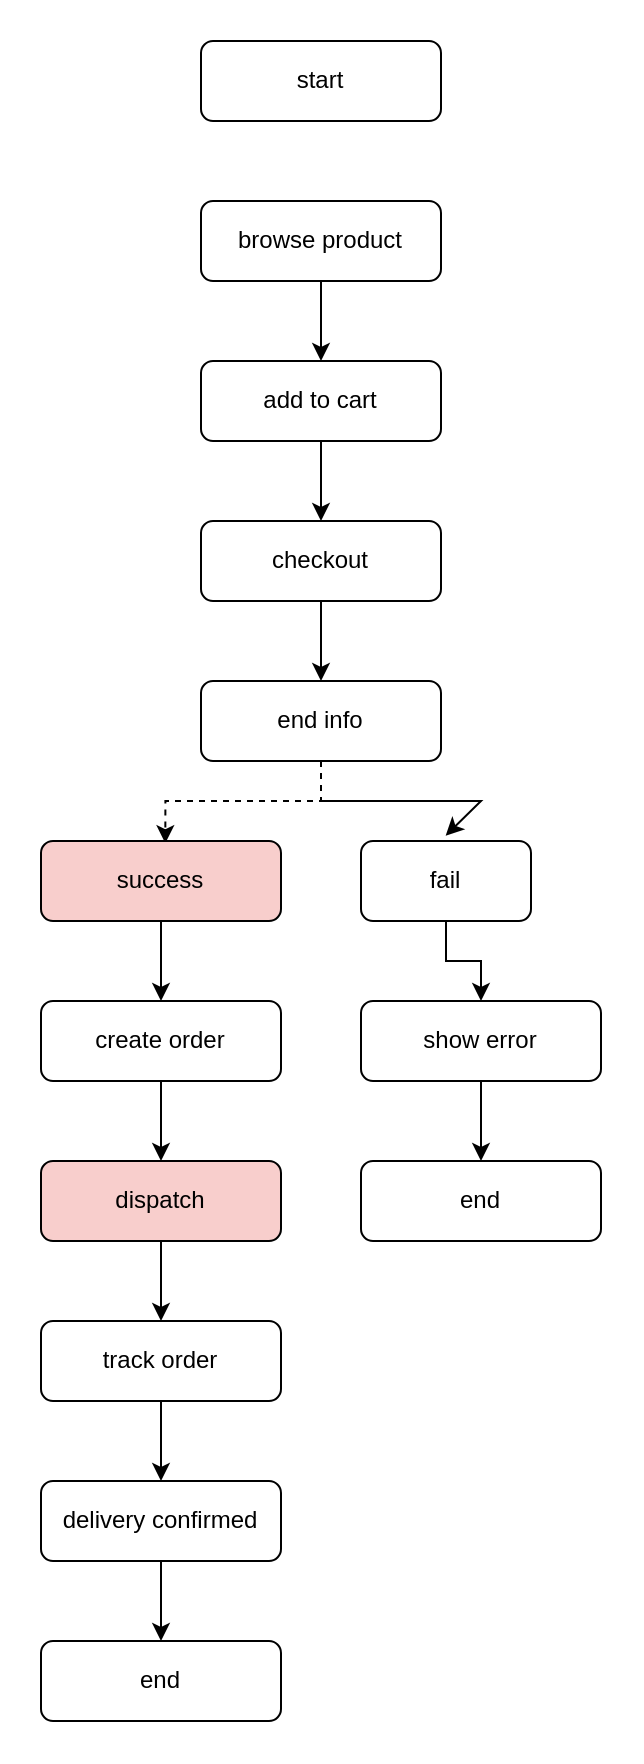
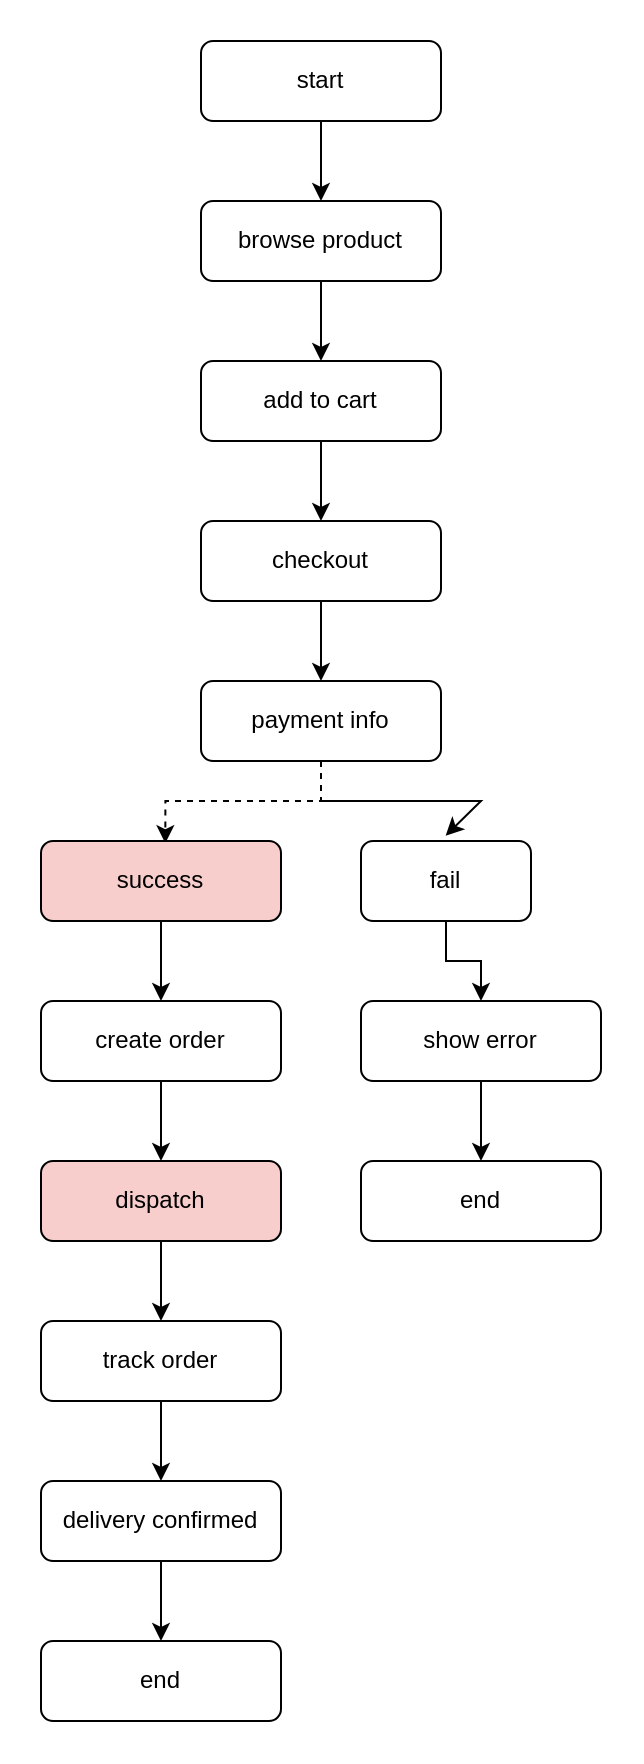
edge "start" -> "browse product": added
node "end info": label "end info" -> "payment info"
